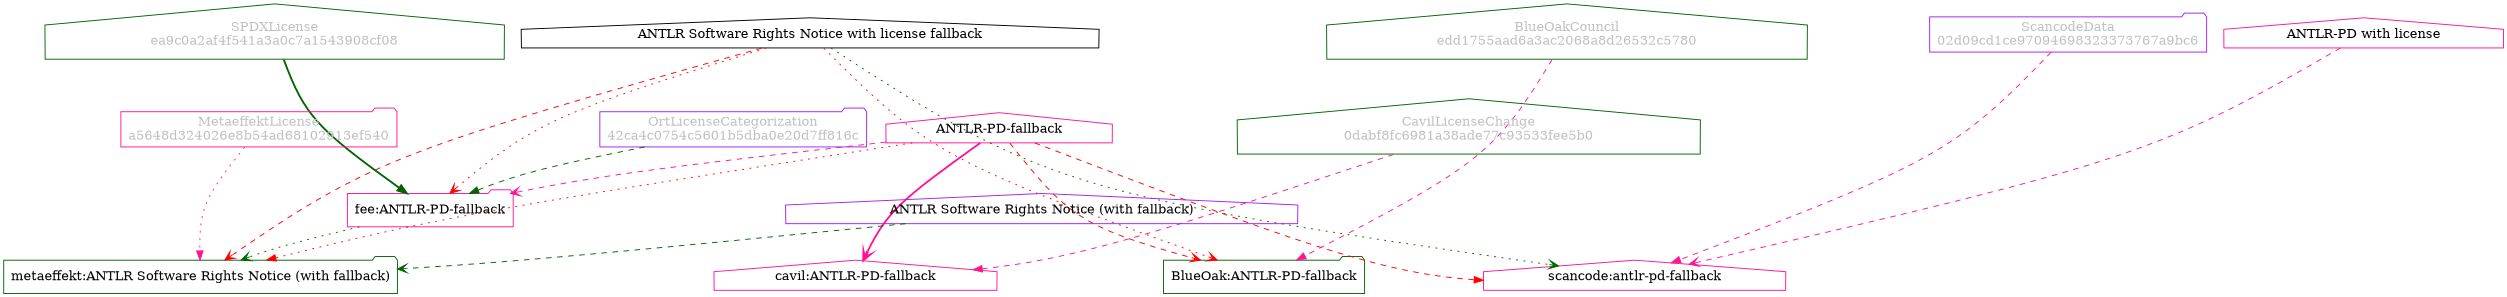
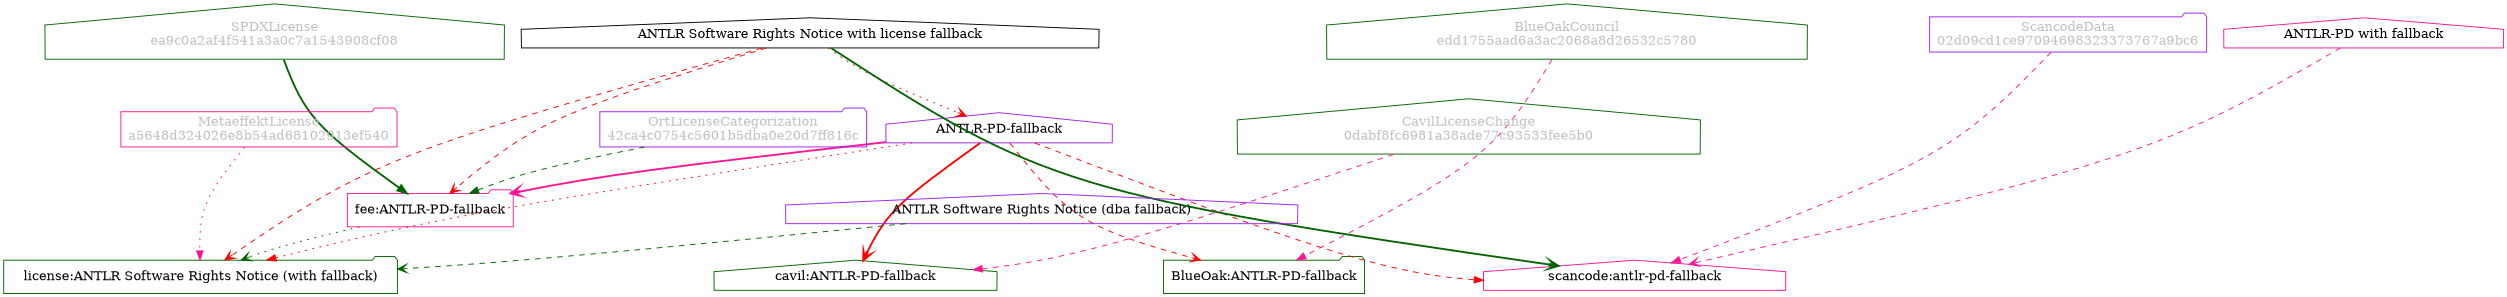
node "ANTLR-PD with license": label "ANTLR-PD with license" -> "ANTLR-PD with fallback"
edge "ANTLR Software Rights Notice with license fallback" -> "fee:ANTLR-PD-fallback": style dotted -> dashed
node "ANTLR-PD-fallback": color deeppink -> purple
edge "ANTLR-PD-fallback" -> "fee:ANTLR-PD-fallback": style dashed -> bold
edge "ANTLR Software Rights Notice with license fallback" -> "BlueOak:ANTLR-PD-fallback": now "ANTLR Software Rights Notice with license fallback" -> "ANTLR-PD-fallback"
edge "ANTLR-PD-fallback" -> "cavil:ANTLR-PD-fallback": color deeppink -> red
edge "ANTLR Software Rights Notice with license fallback" -> "scancode:antlr-pd-fallback": style dotted -> bold
node "ANTLR Software Rights Notice (with fallback)": label "ANTLR Software Rights Notice (with fallback)" -> "ANTLR Software Rights Notice (dba fallback)"
node "metaeffekt:ANTLR Software Rights Notice (with fallback)": label "metaeffekt:ANTLR Software Rights Notice (with fallback)" -> "license:ANTLR Software Rights Notice (with fallback)"
node "cavil:ANTLR-PD-fallback": color deeppink -> darkgreen
